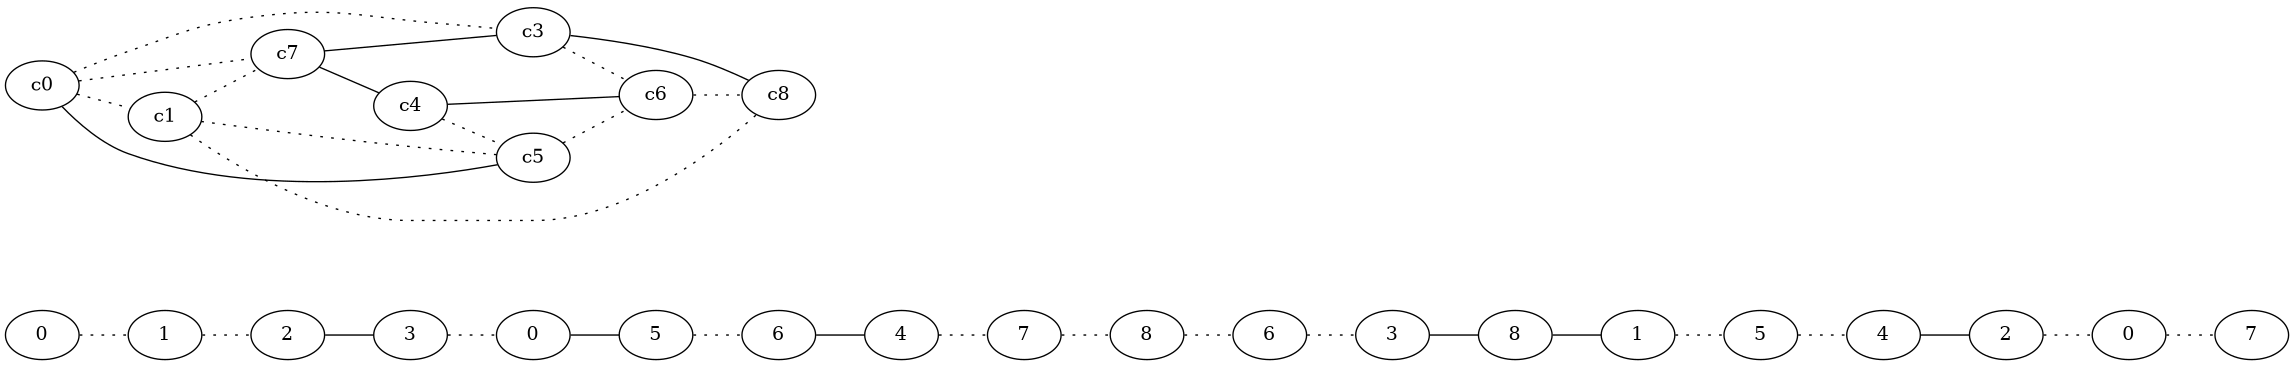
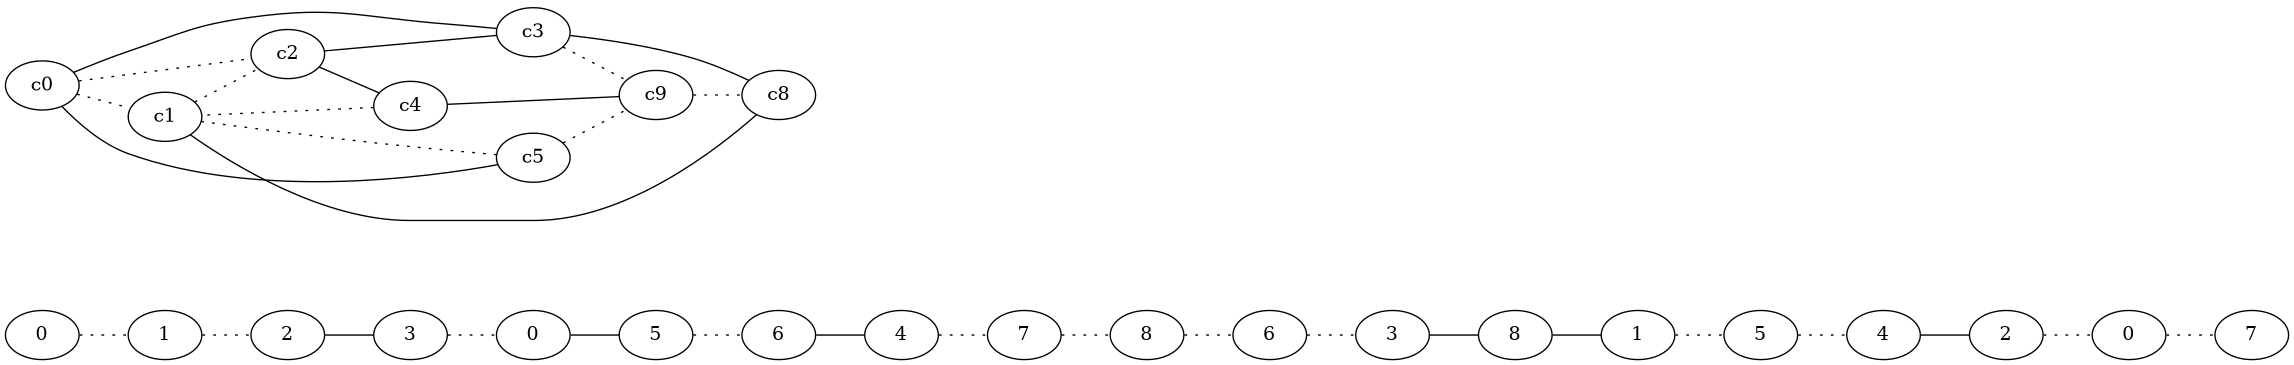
edge "c3" -- "c0": style dotted -> solid
node "c7": label "c7" -> "c2"
node "c6": label "c6" -> "c9"
edge "c4" -- "c5": now "c4" -- "c1"
edge "c8" -- "c1": style dotted -> solid
